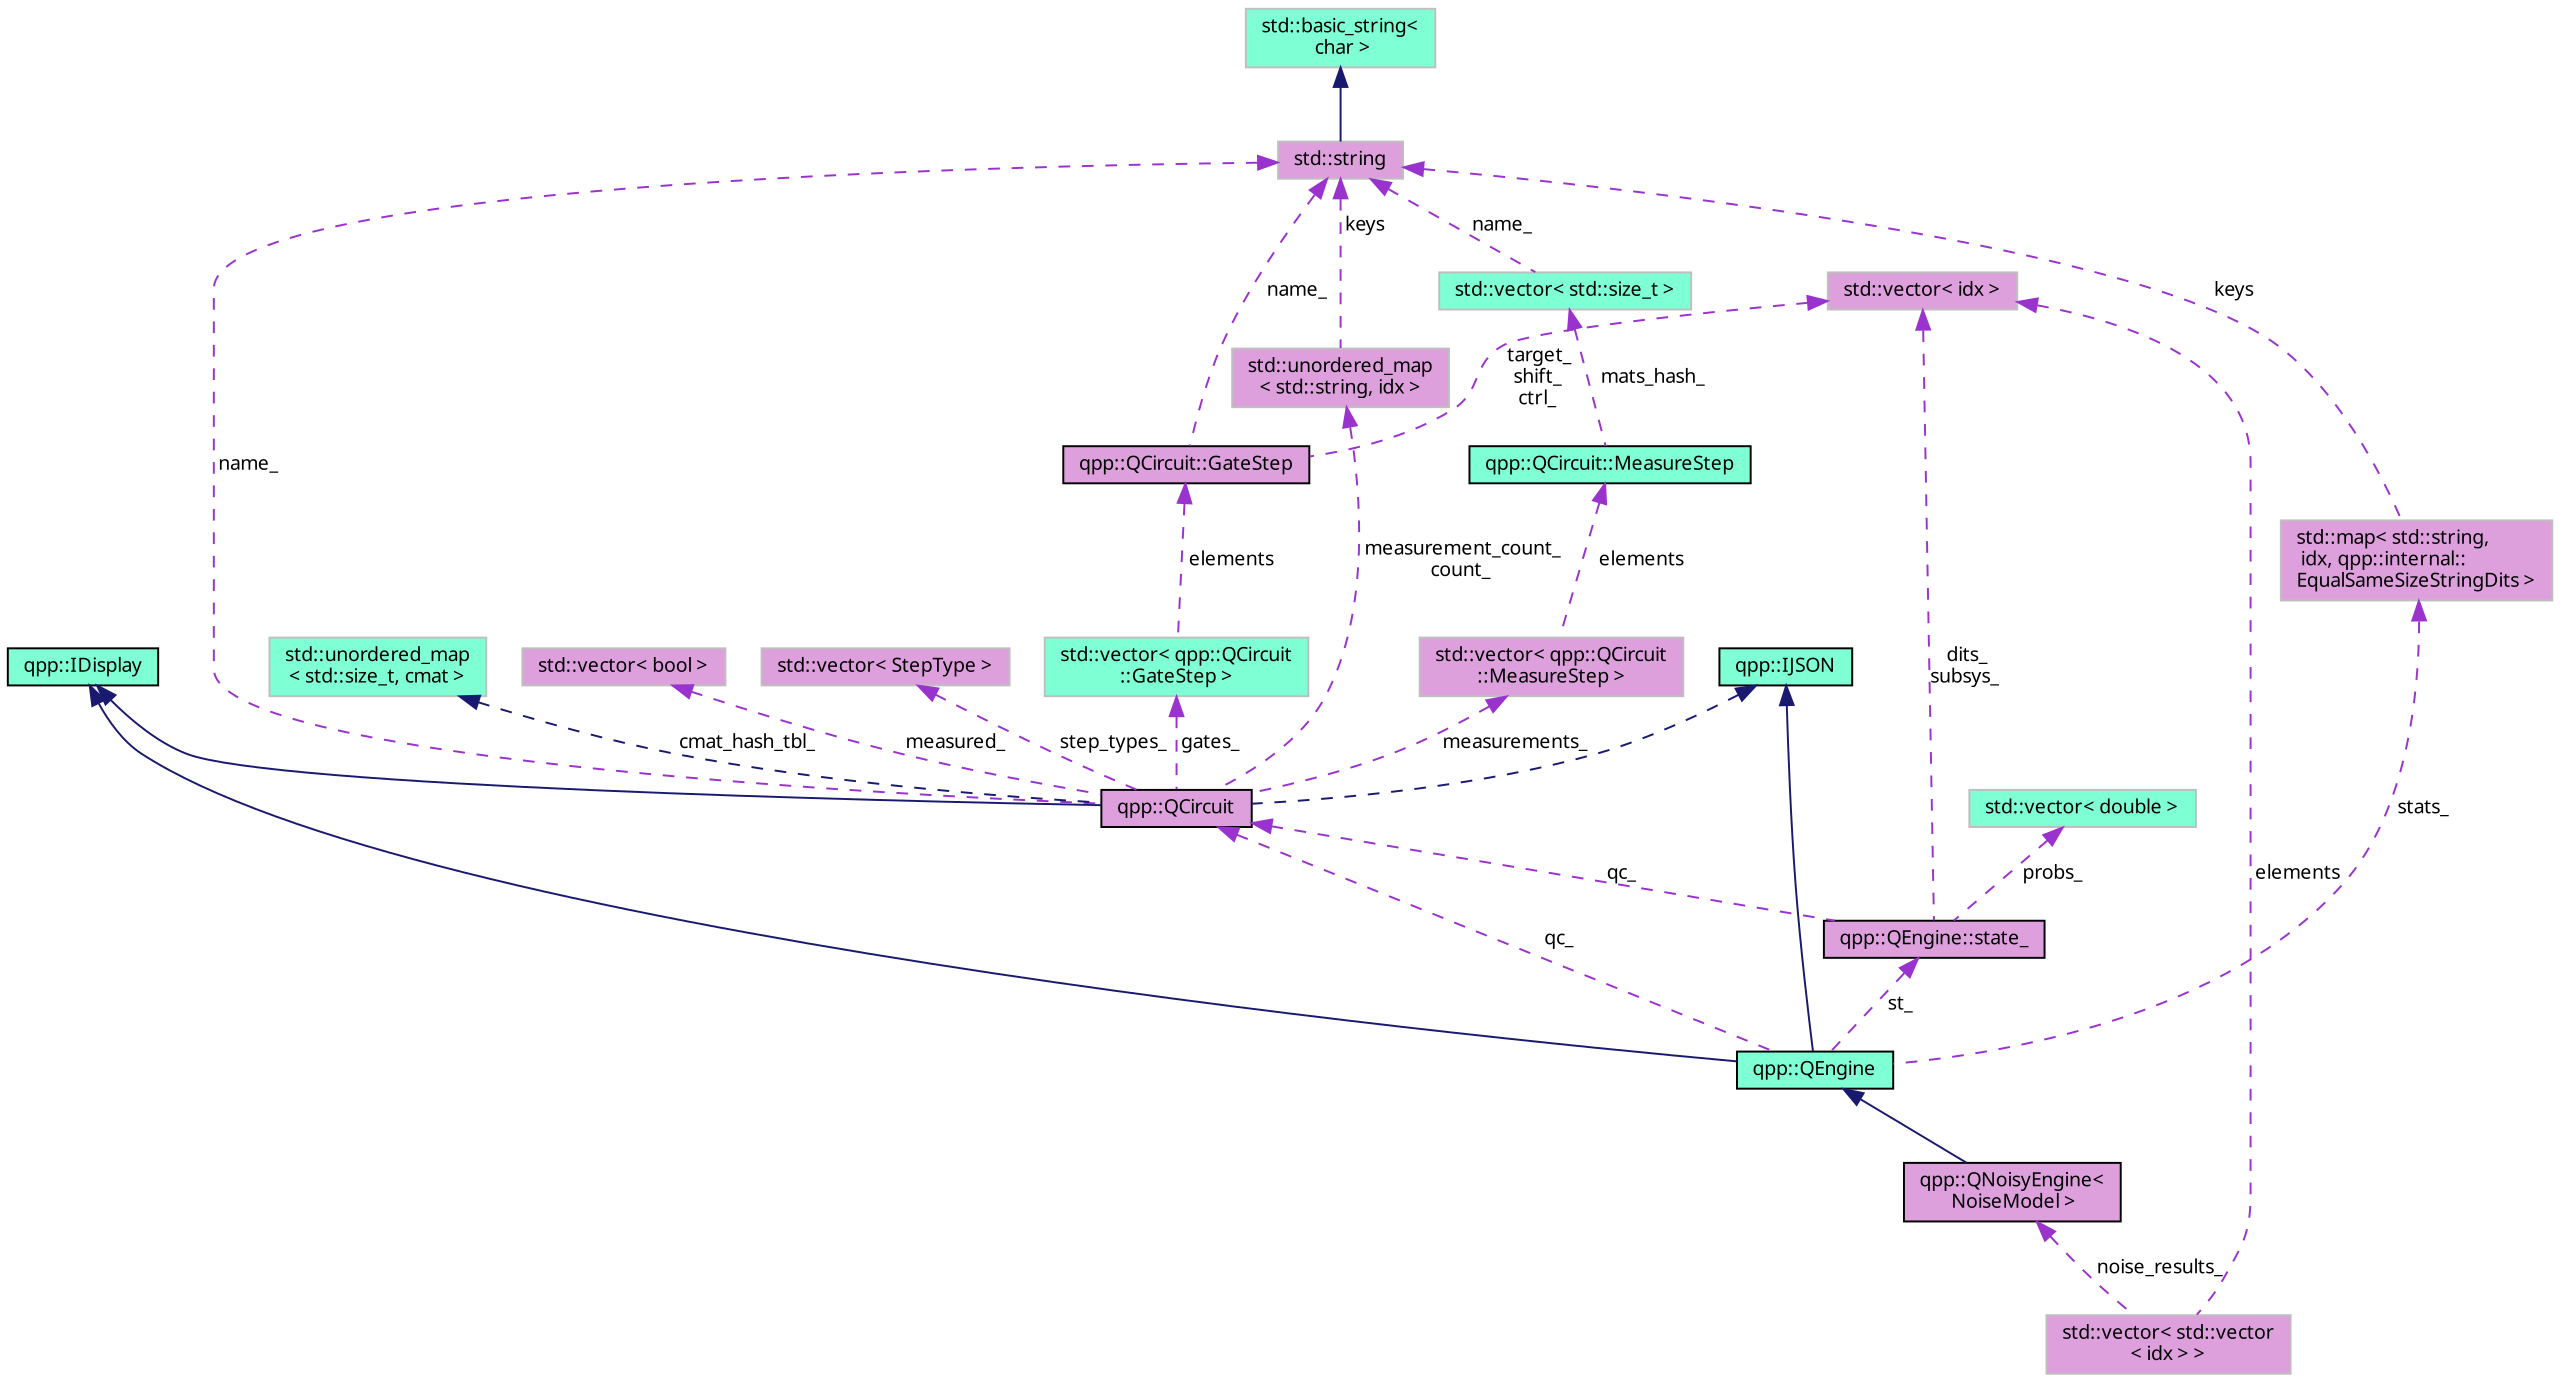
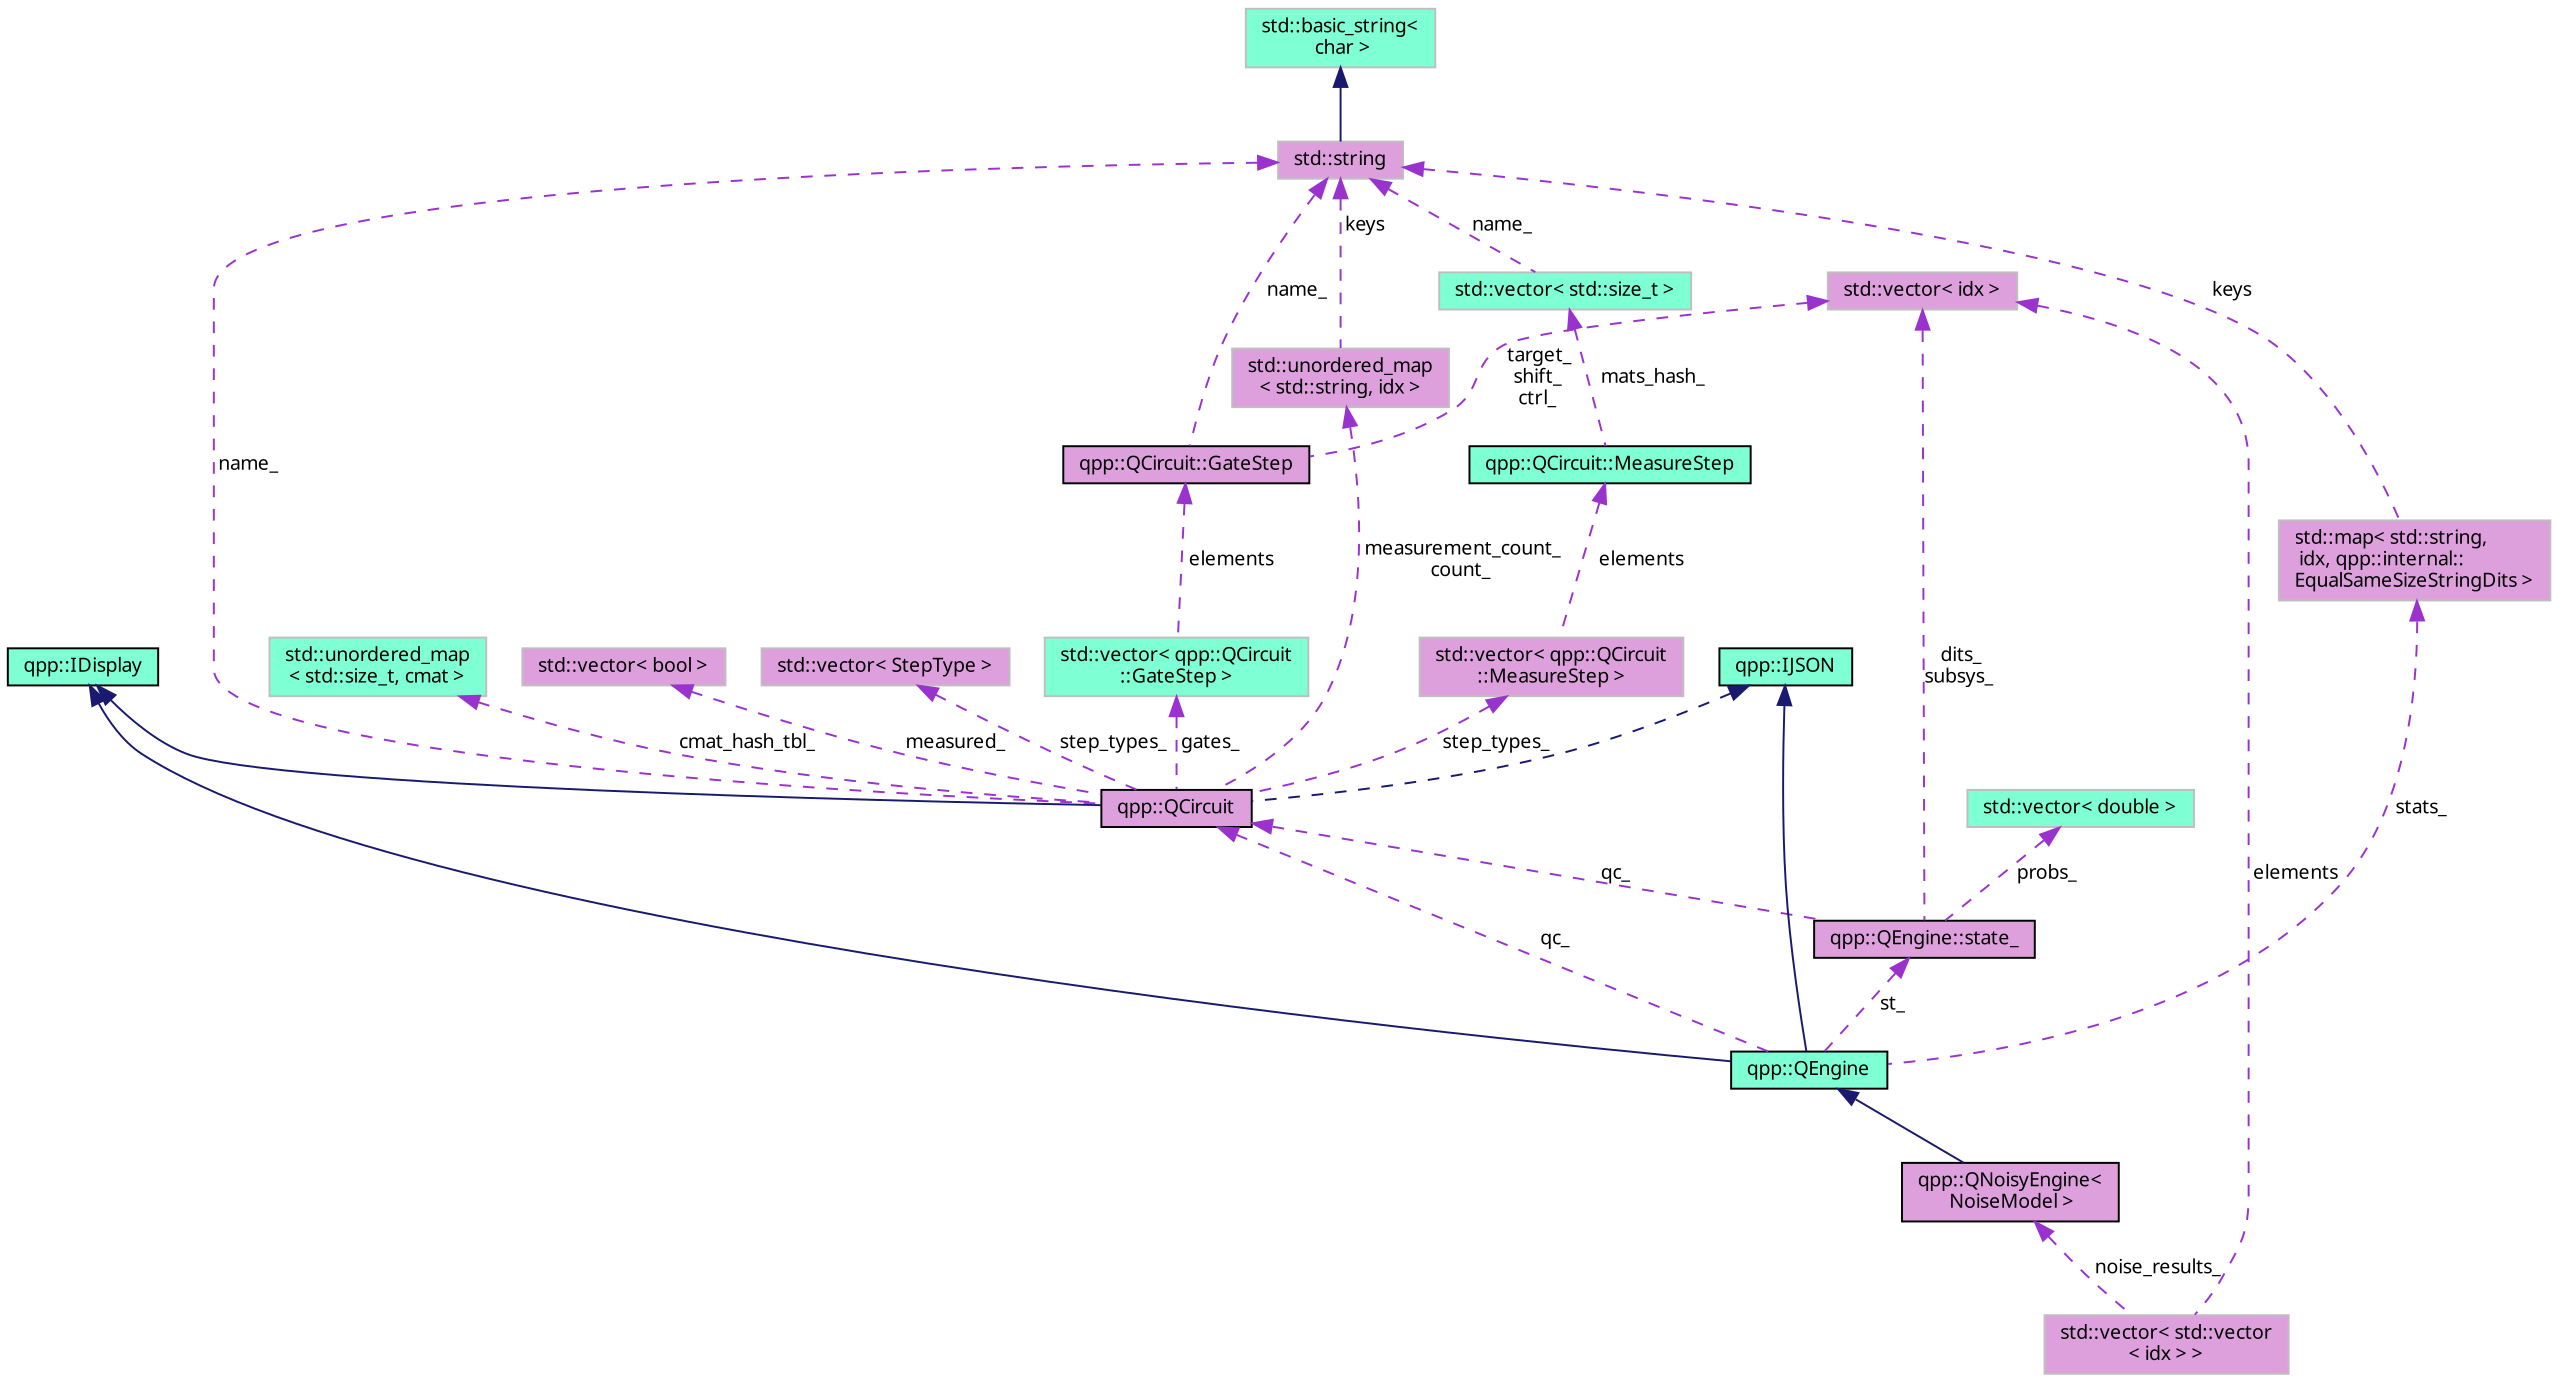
edge "qpp::QCircuit" -> "std::vector< qpp::QCircuit ::MeasureStep >": label " measurements_" -> " step_types_"
edge "qpp::QCircuit" -> "std::unordered_map < std::size_t, cmat >": color midnightblue -> darkorchid3
